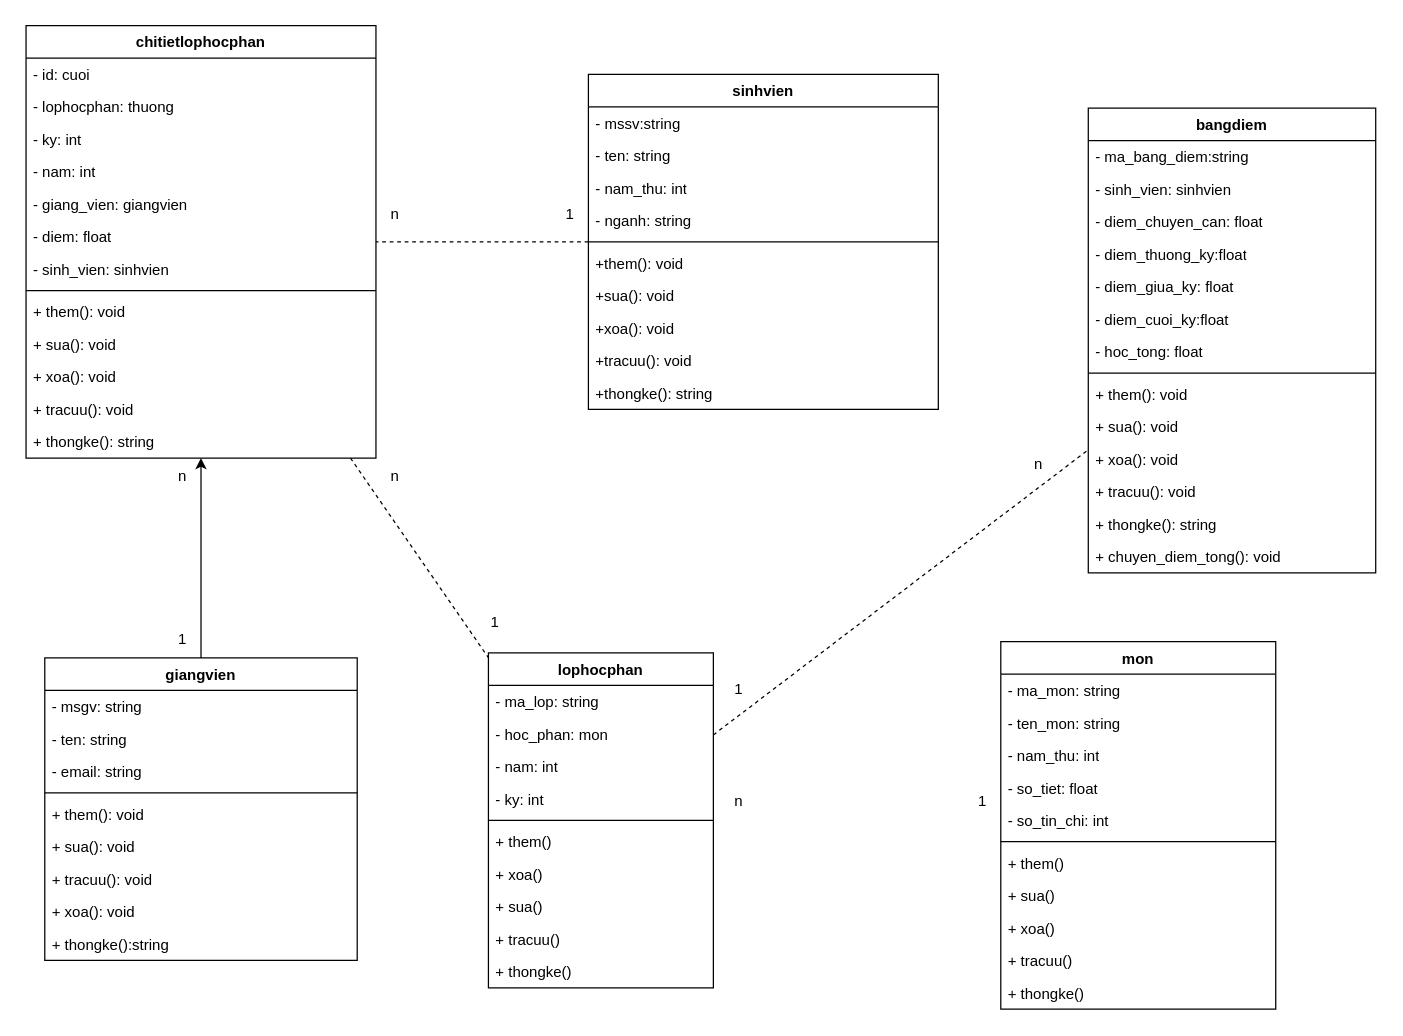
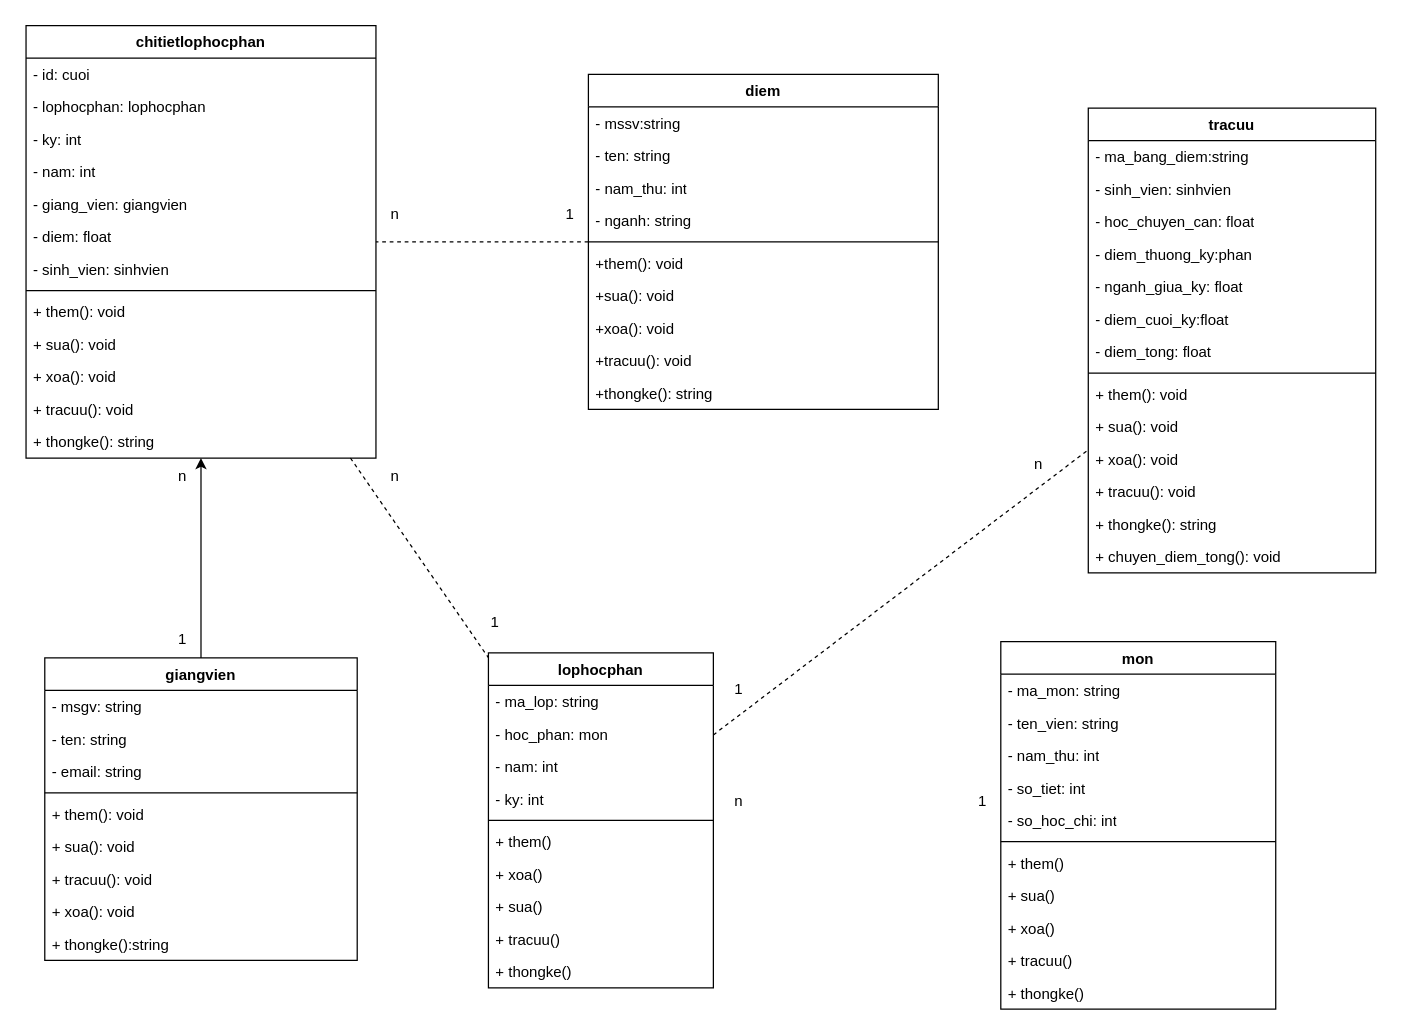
node "sinhvien": label "sinhvien" -> "diem"
node "- lophocphan: thuong": label "- lophocphan: thuong" -> "- lophocphan: lophocphan"
node "bangdiem": label "bangdiem" -> "tracuu"
node "- diem_chuyen_can: float": label "- diem_chuyen_can: float" -> "- hoc_chuyen_can: float"
node "- diem_thuong_ky:float": label "- diem_thuong_ky:float" -> "- diem_thuong_ky:phan"
node "- diem_giua_ky: float": label "- diem_giua_ky: float" -> "- nganh_giua_ky: float"
node "- hoc_tong: float": label "- hoc_tong: float" -> "- diem_tong: float"
node "- ten_mon: string": label "- ten_mon: string" -> "- ten_vien: string"
node "- so_tiet: float": label "- so_tiet: float" -> "- so_tiet: int"
node "- so_tin_chi: int": label "- so_tin_chi: int" -> "- so_hoc_chi: int"
